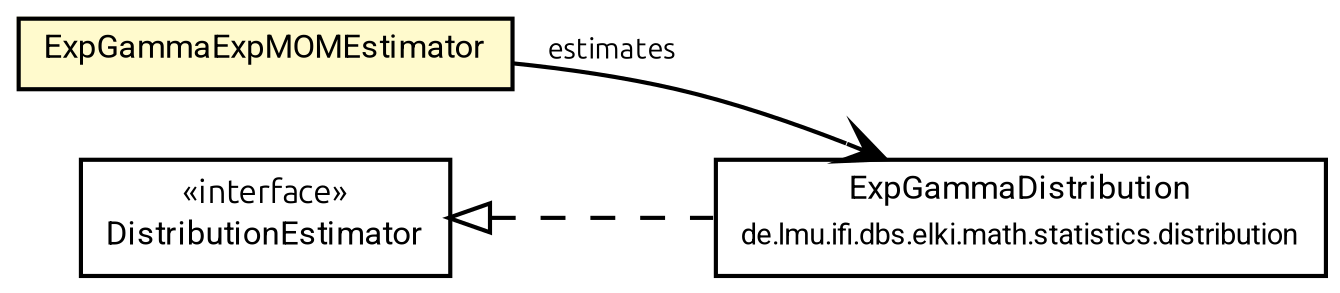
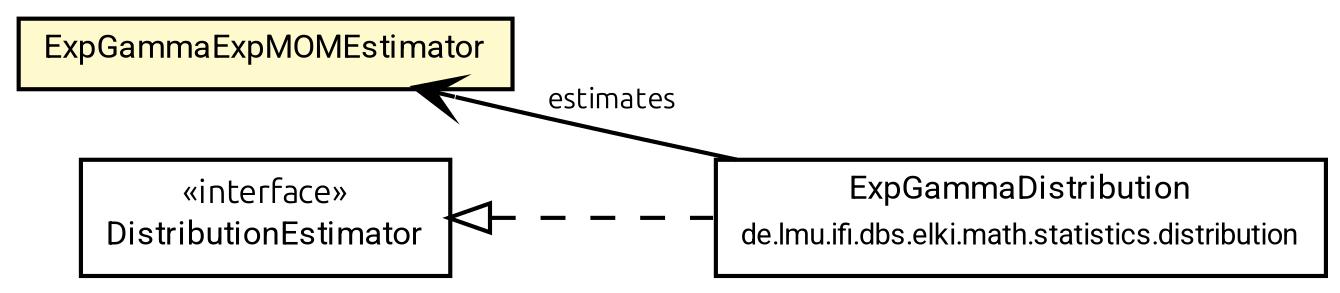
edge "ExpGammaExpMOMEstimator" -> "ExpGammaDistribution": reversed
